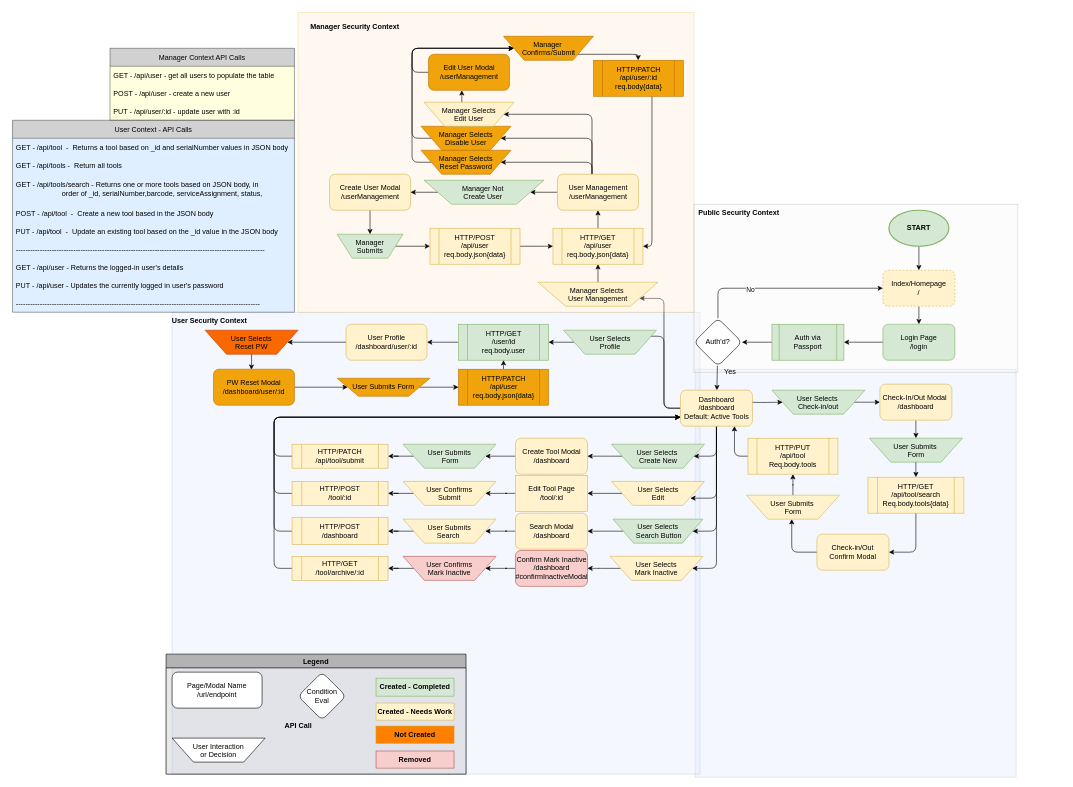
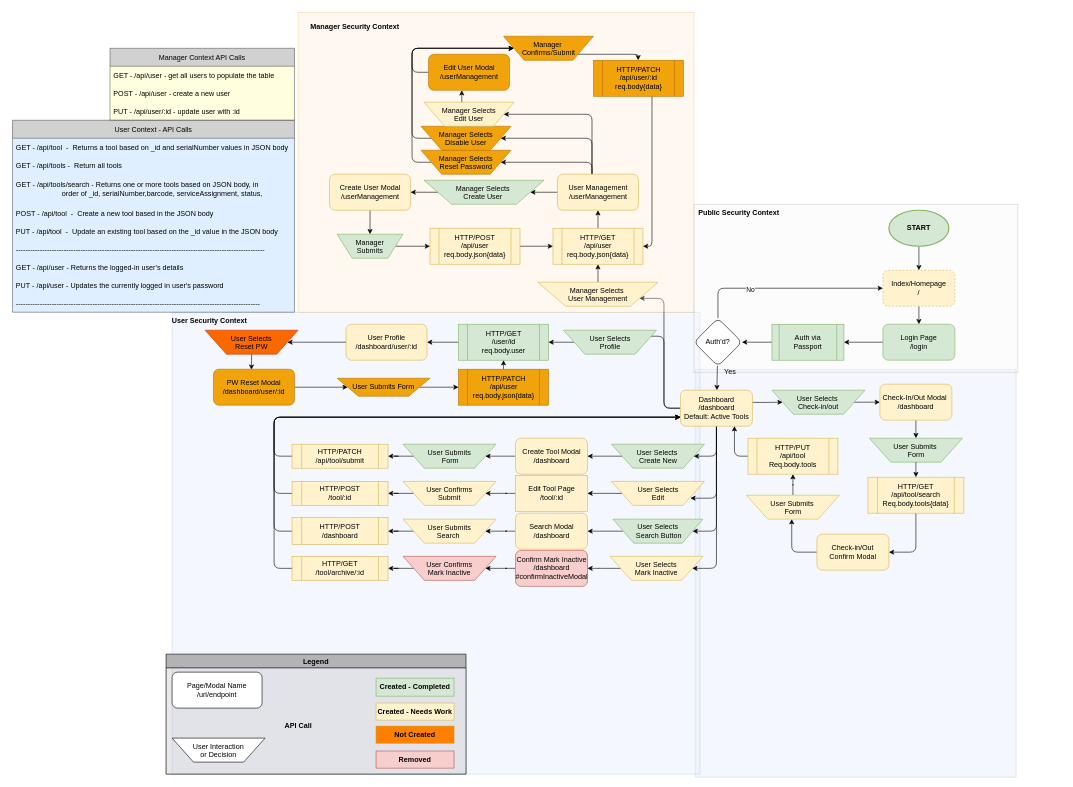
node "Manager Not Create User": label "Manager Not Create User" -> "Manager Selects Create User"
node "Condition Eval": removed
